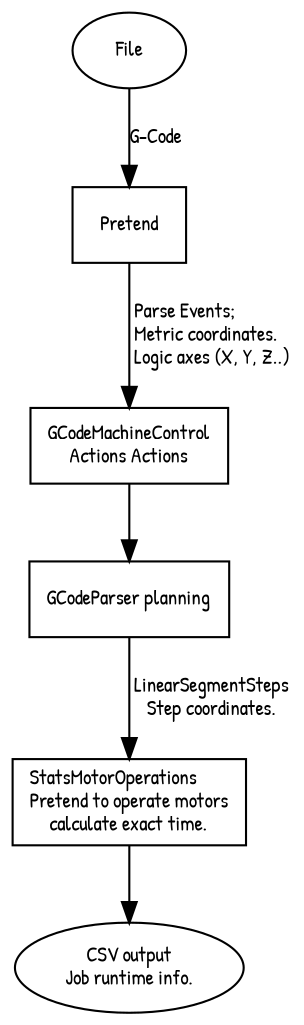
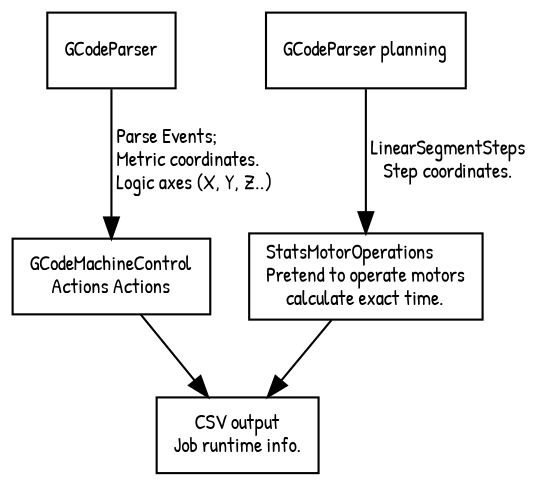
node "File": removed
node "Pretend": label "Pretend" -> "GCodeParser"
edge "GCodeMachineControl Actions Actions" -> "GCodeParser planning": now "GCodeMachineControl Actions Actions" -> "CSV output Job runtime info."
node "CSV output Job runtime info.": shape ellipse -> box
